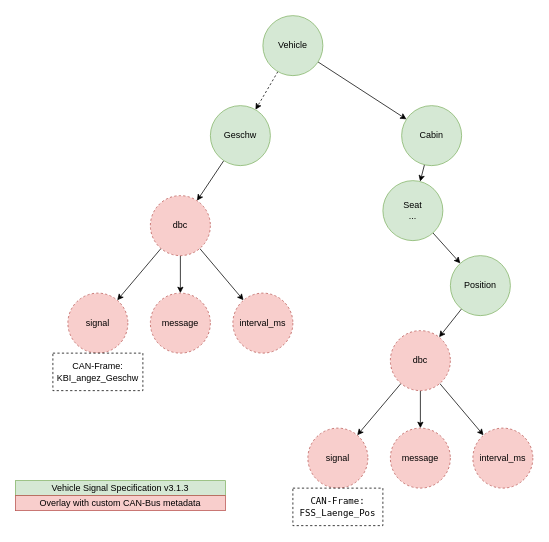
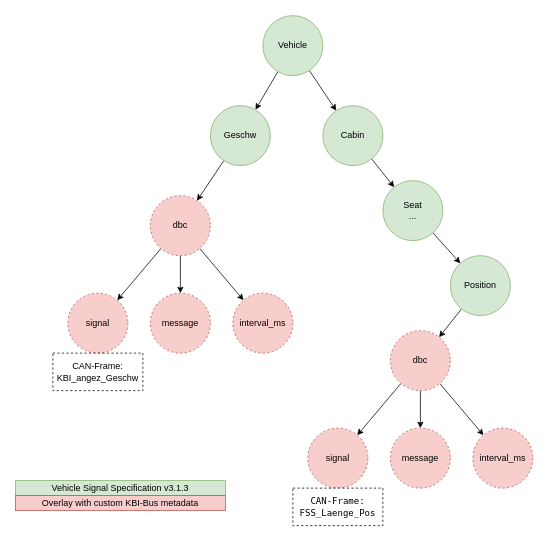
edge "Vehicle" -> "Geschw": style dashed -> solid
node "Cabin": moved (432, 135) -> (353, 135)
node "Overlay with custom CAN-Bus metadata": label "Overlay with custom CAN-Bus metadata" -> "Overlay with custom KBI-Bus metadata"
